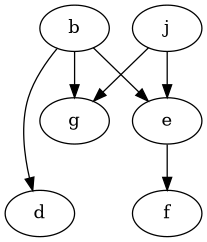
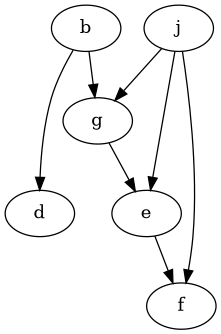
edge "b" -> "e": now "g" -> "e"
edge "j" -> "f": added
